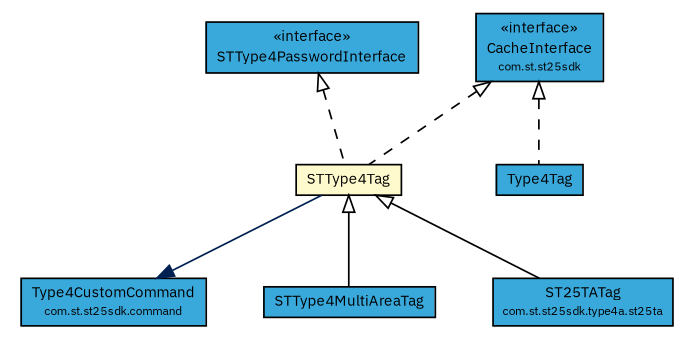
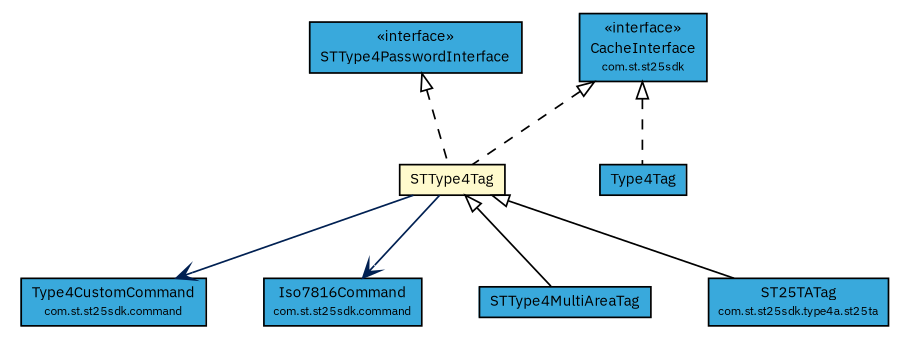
edge "STType4Tag" -> "Type4CustomCommand": arrowhead normal -> open
node "Iso7816Command": added
